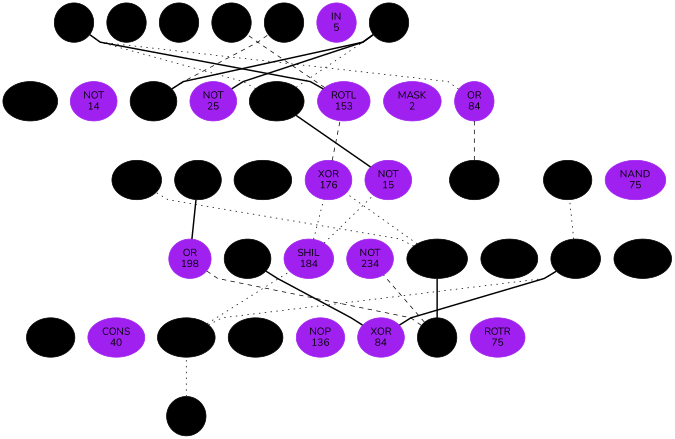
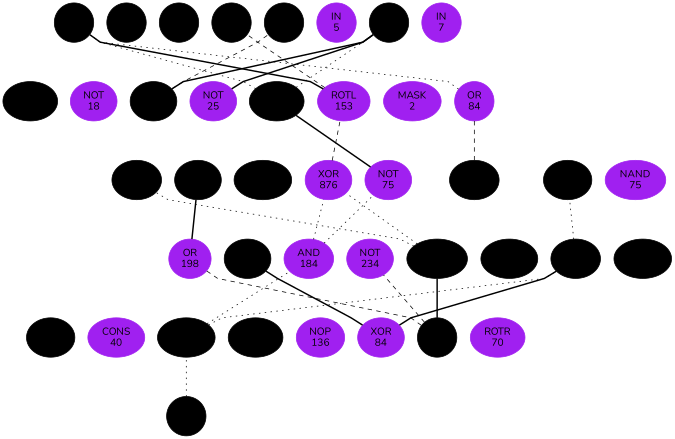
node "IN 7": added
node "NOT 14": label "NOT 14" -> "NOT 18"
node "XOR 176": label "XOR 176" -> "XOR 876"
node "NOT 15": label "NOT 15" -> "NOT 75"
node "SHIL 184": label "SHIL 184" -> "AND 184"
node "ROTR 75": label "ROTR 75" -> "ROTR 70"
